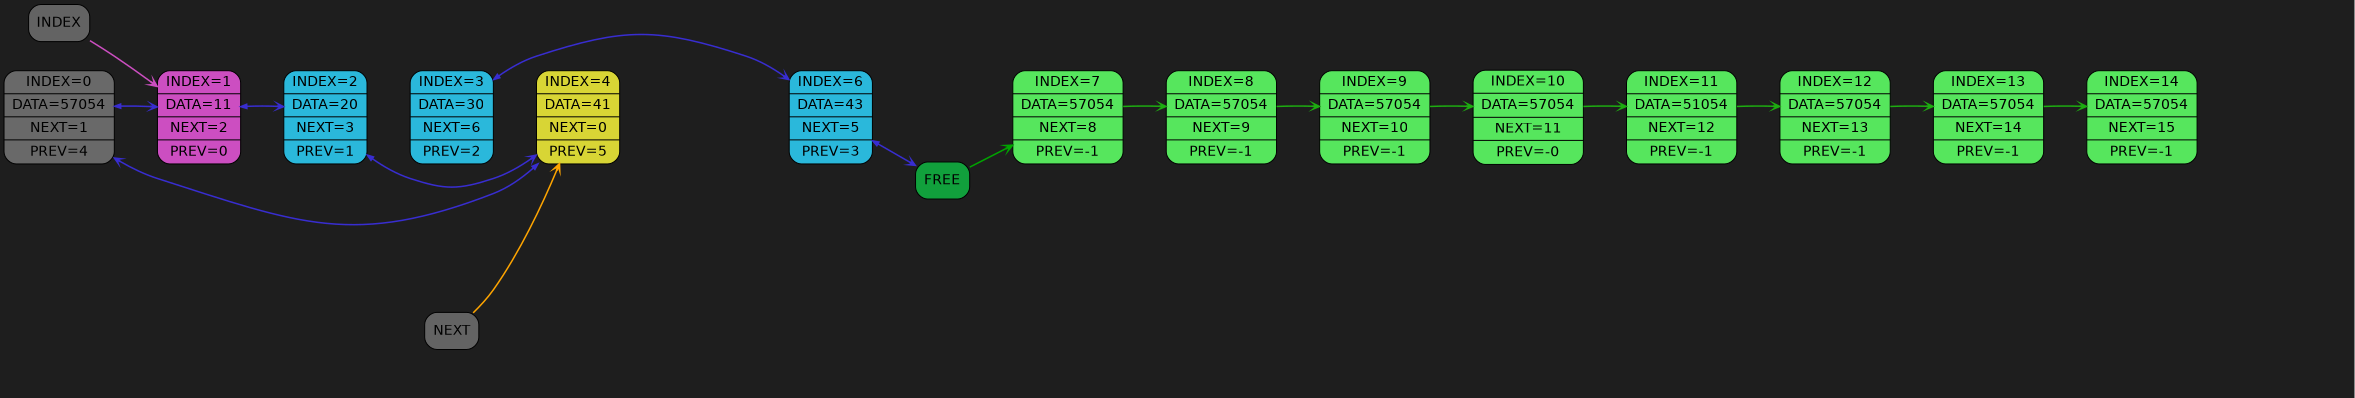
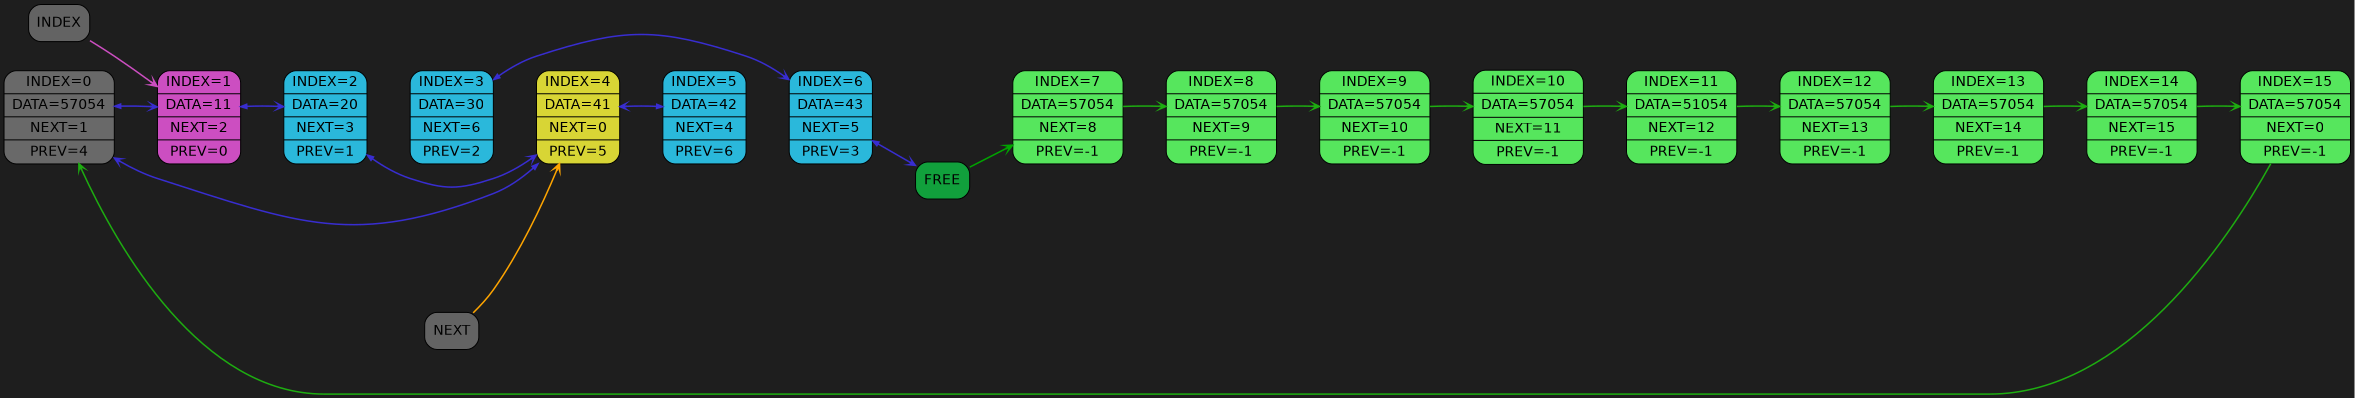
node "INDEX=5": added
node "INDEX=15": added
node "INDEX=10": text "PREV=-0" -> "PREV=-1"
